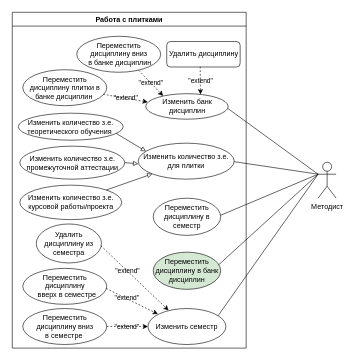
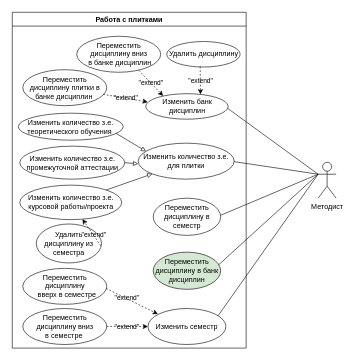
node "Удалить дисциплину": shape rounded rectangle -> ellipse
edge "Удалить дисциплину из семестра" -> "Изменить семестр": now "Удалить дисциплину из семестра" -> "Изменить количество з.е. курсовой работы/проекта"
